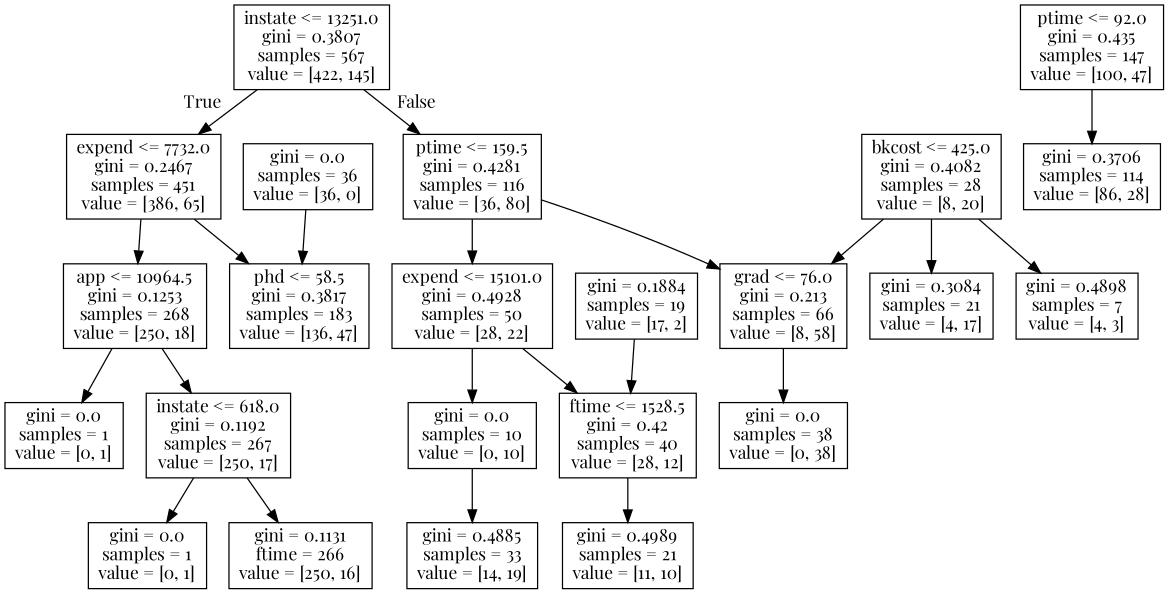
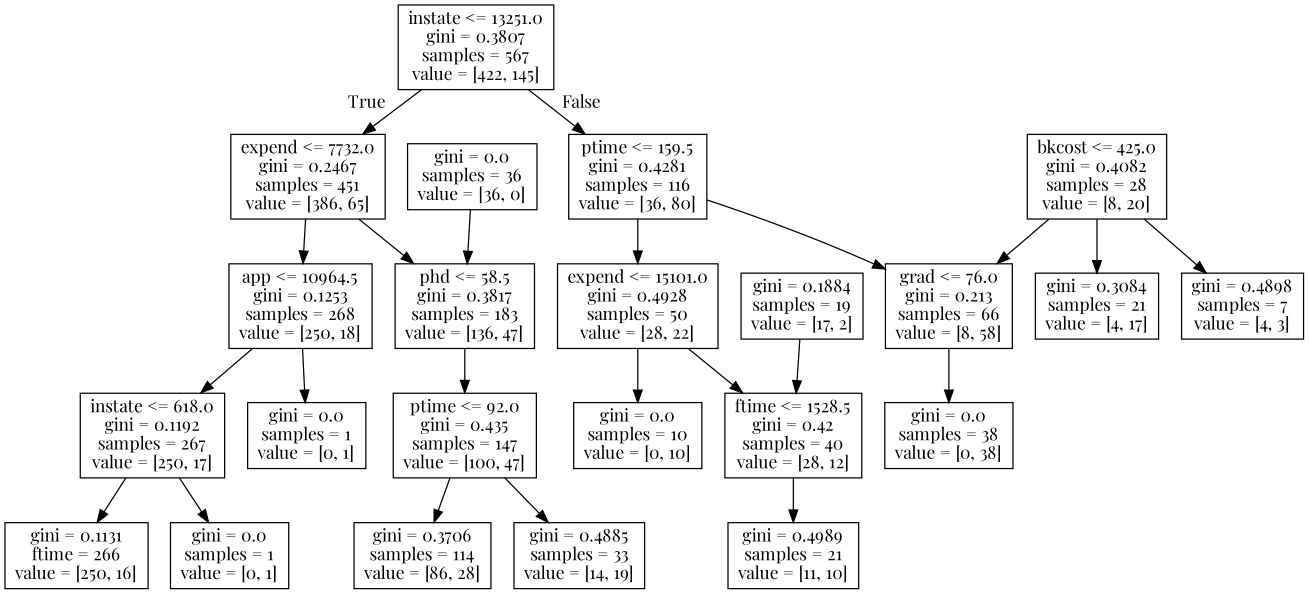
edge "phd <= 58.5 gini = 0.3817 samples = 183 value = [136, 47]" -> "ptime <= 92.0 gini = 0.435 samples = 147 value = [100, 47]": added
edge "gini = 0.0 samples = 10 value = [0, 10]" -> "gini = 0.4885 samples = 33 value = [14, 19]": now "ptime <= 92.0 gini = 0.435 samples = 147 value = [100, 47]" -> "gini = 0.4885 samples = 33 value = [14, 19]"
